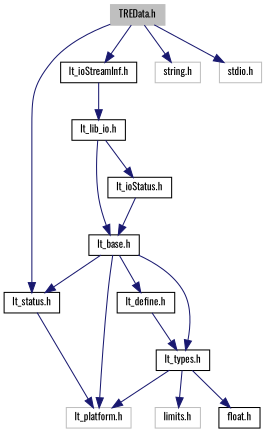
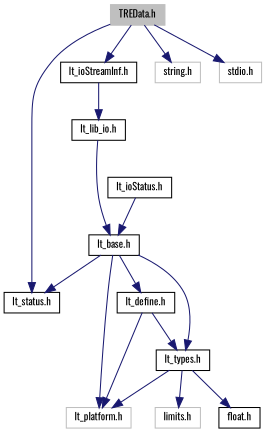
edge "lt_lib_io.h" -> "lt_ioStatus.h": removed
edge "lt_status.h" -> "lt_platform.h": now "lt_define.h" -> "lt_platform.h"
